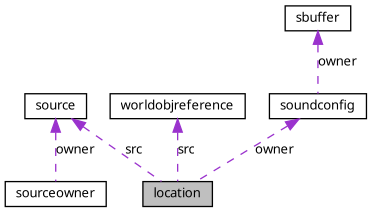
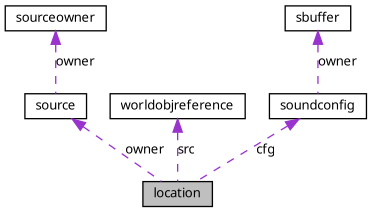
edge "location" -> "source": label "src" -> "owner"
edge "location" -> "soundconfig": label "owner" -> "cfg"
edge "sourceowner" -> "source": reversed
